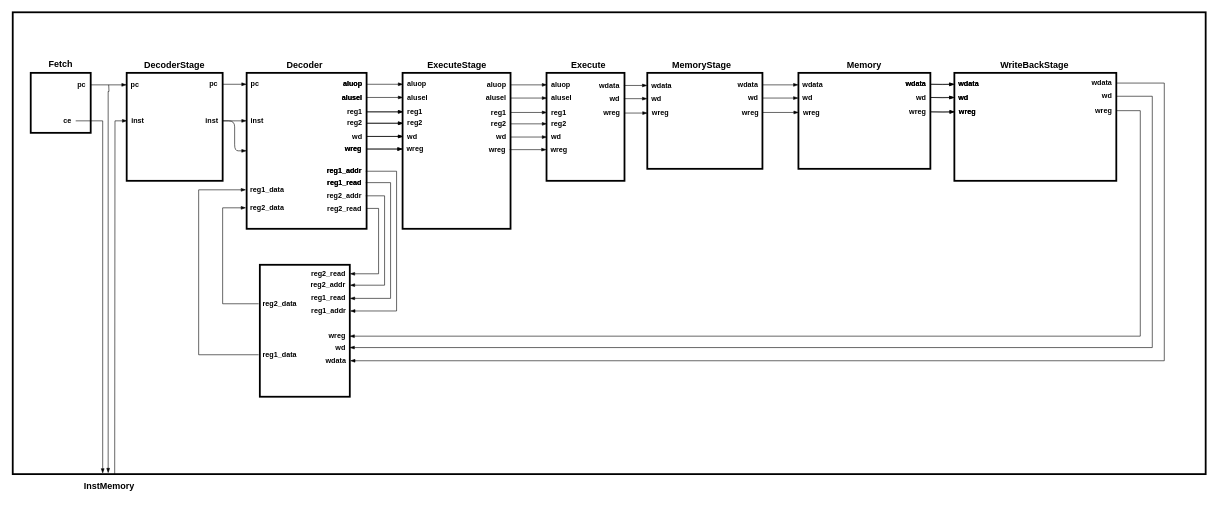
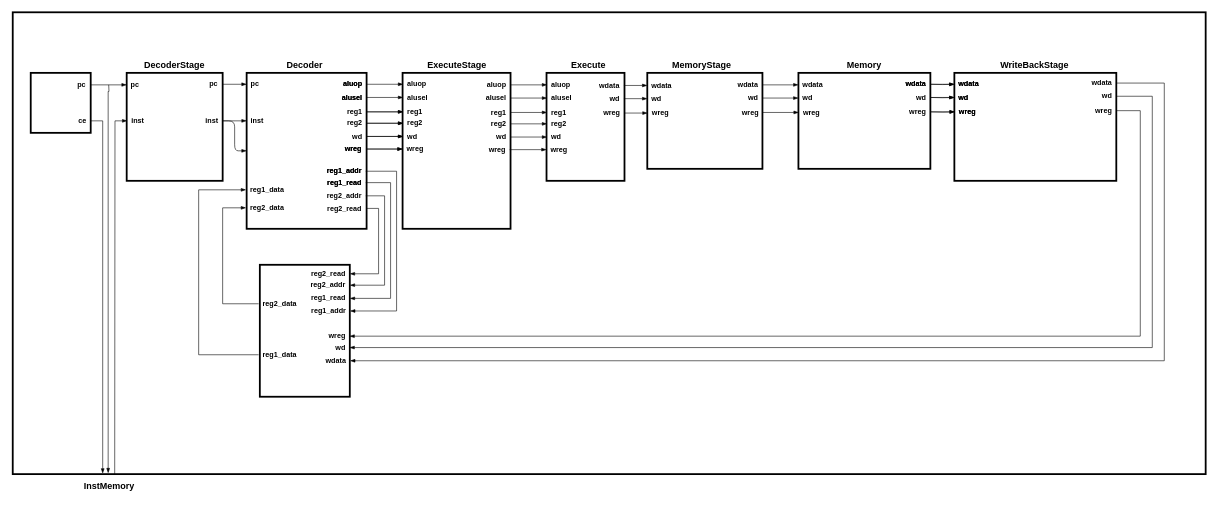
node "Fetch": removed
node "ce": moved (57, 121) -> (72, 121)
